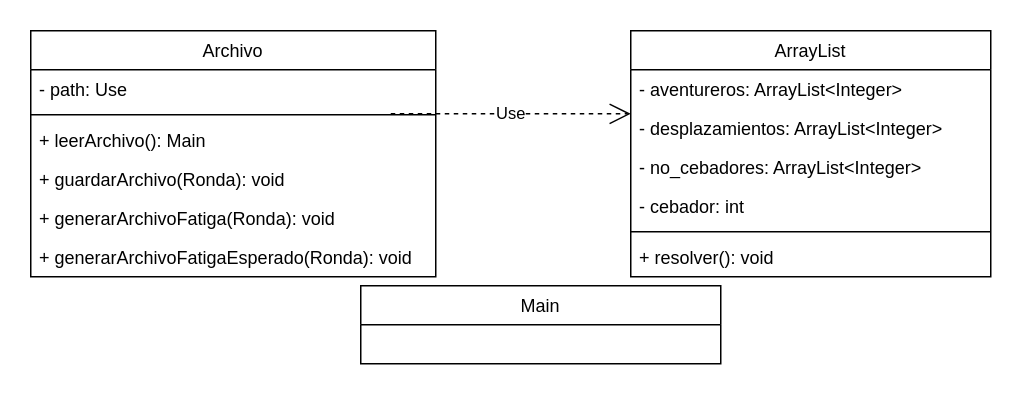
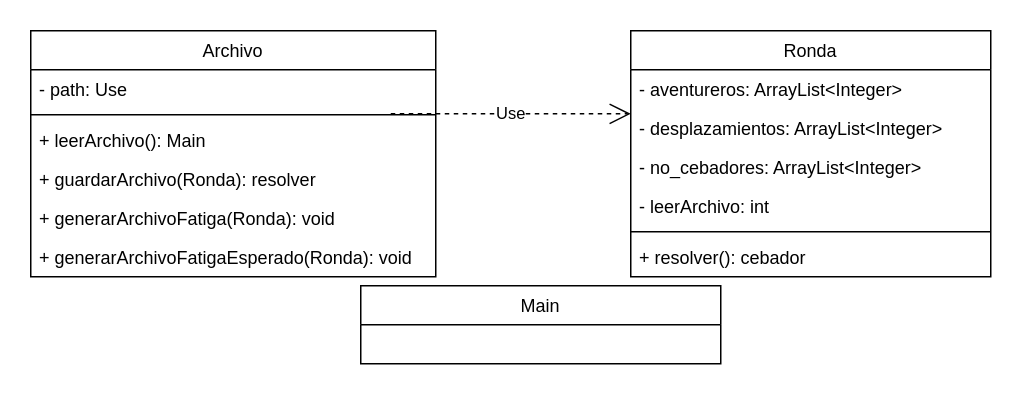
node "ArrayList": label "ArrayList" -> "Ronda"
node "+ guardarArchivo(Ronda): void": label "+ guardarArchivo(Ronda): void" -> "+ guardarArchivo(Ronda): resolver"
node "- cebador: int": label "- cebador: int" -> "- leerArchivo: int"
node "+ resolver(): void": label "+ resolver(): void" -> "+ resolver(): cebador"
